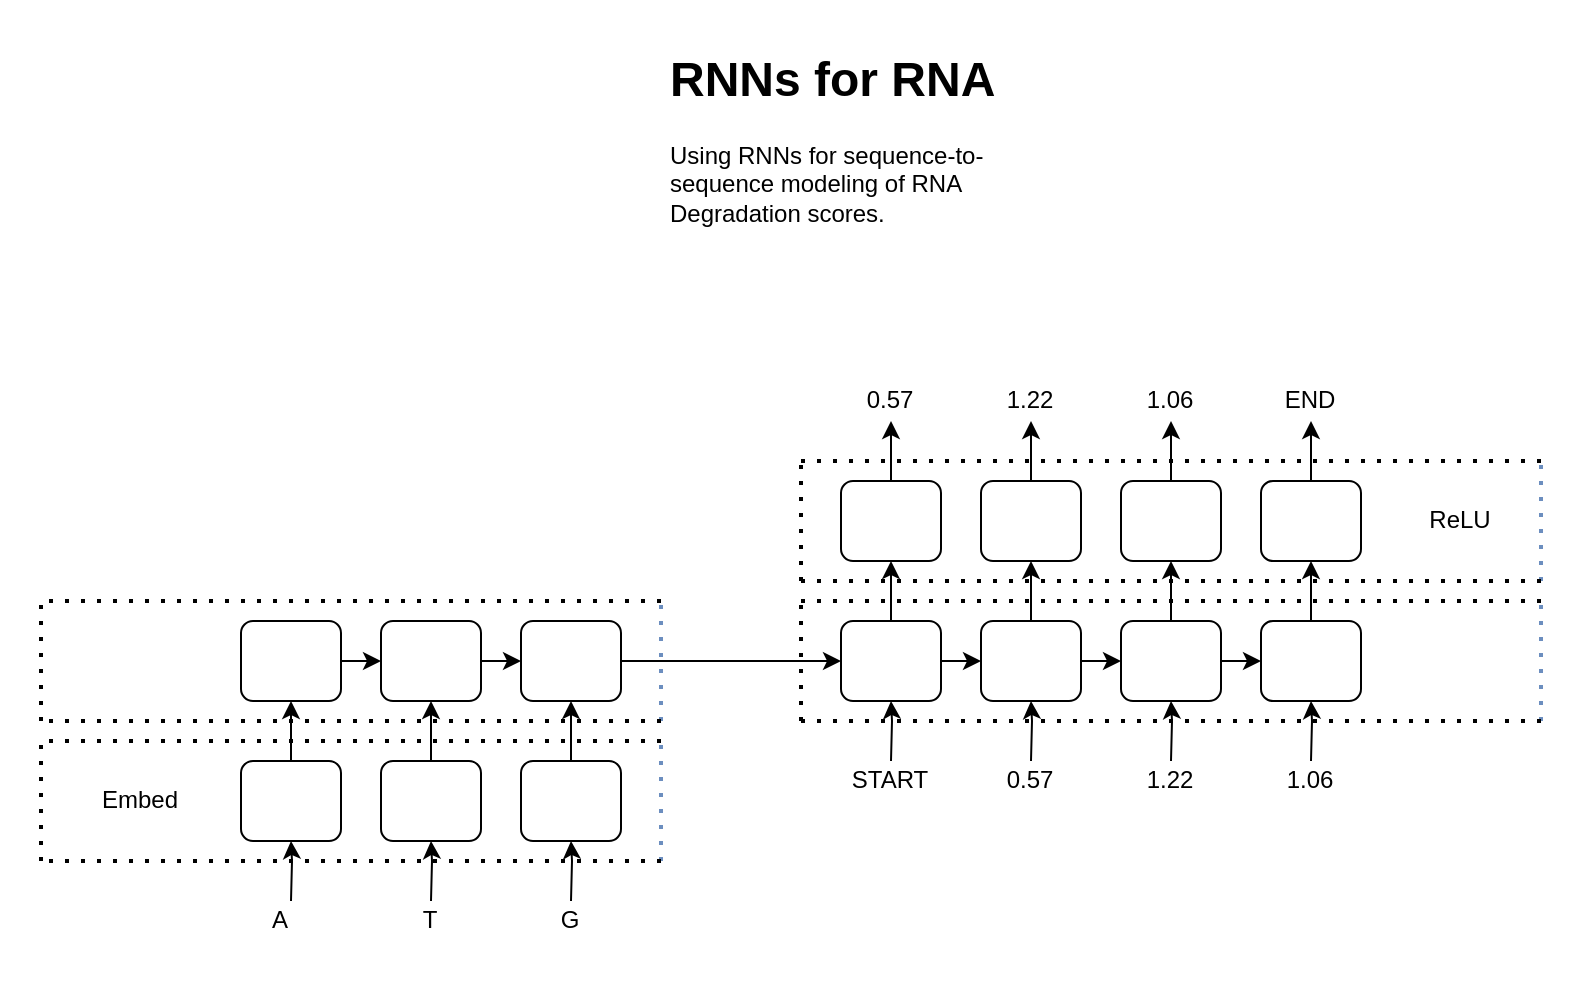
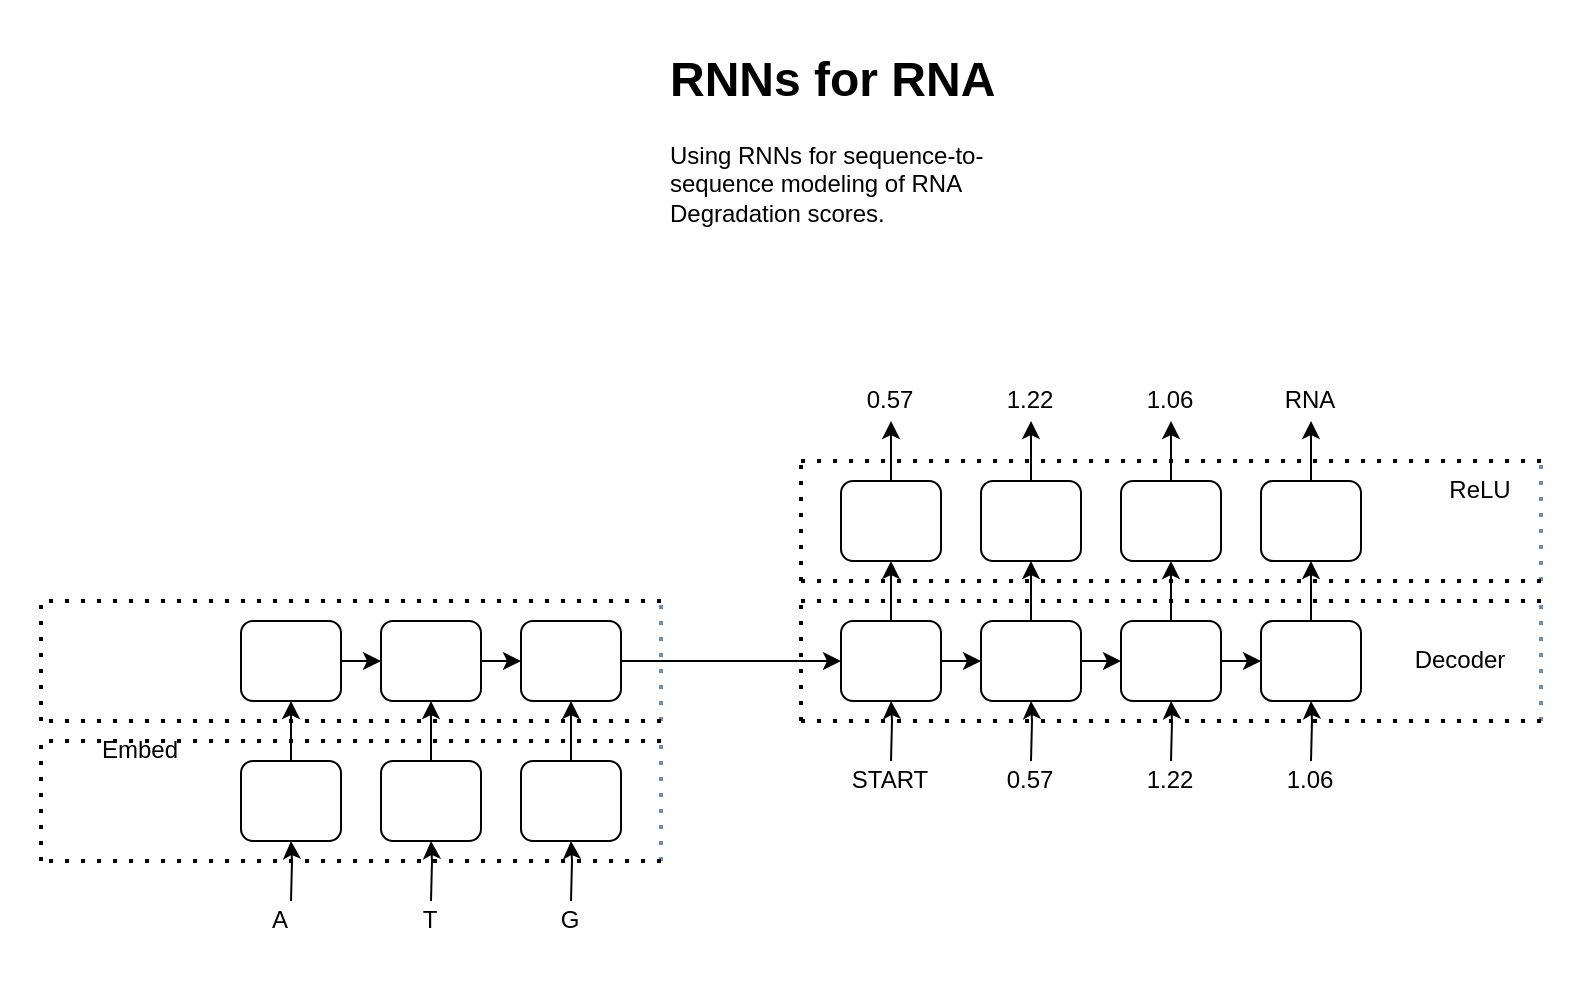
node "END": label "END" -> "RNA"
node "ReLU": moved (1461, 521) -> (1481, 491)
node "Decoder": added
node "Embed": moved (141, 801) -> (141, 751)
